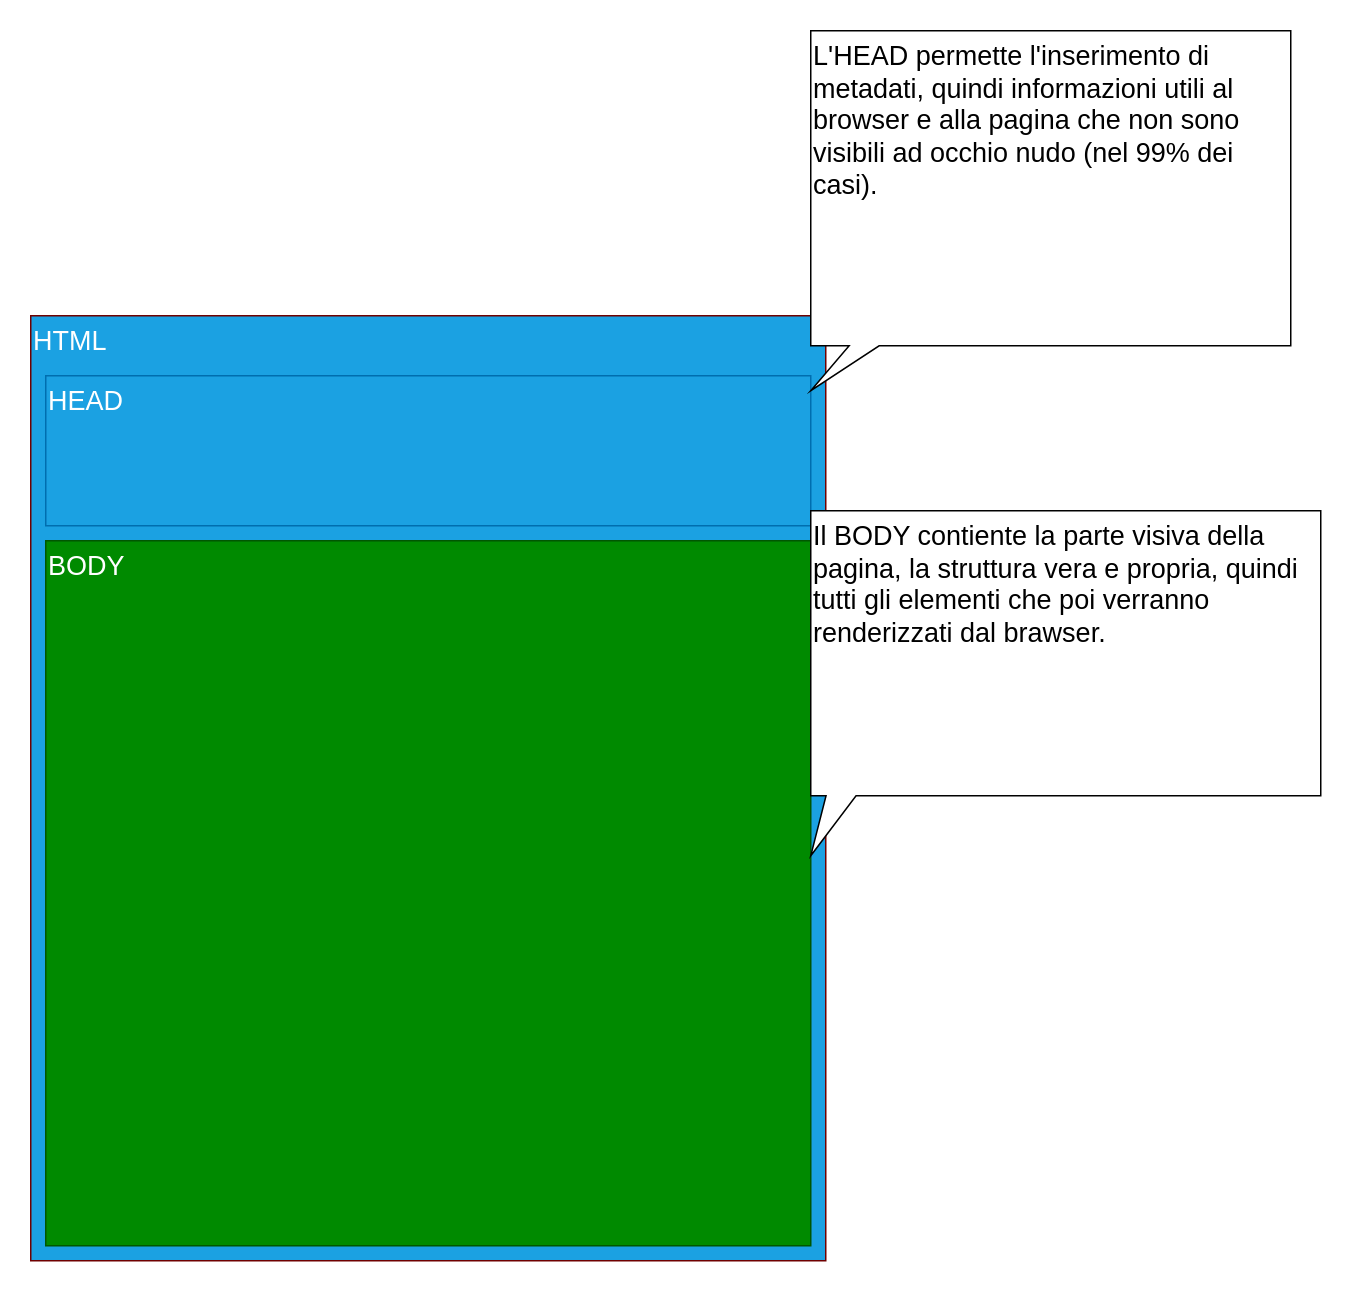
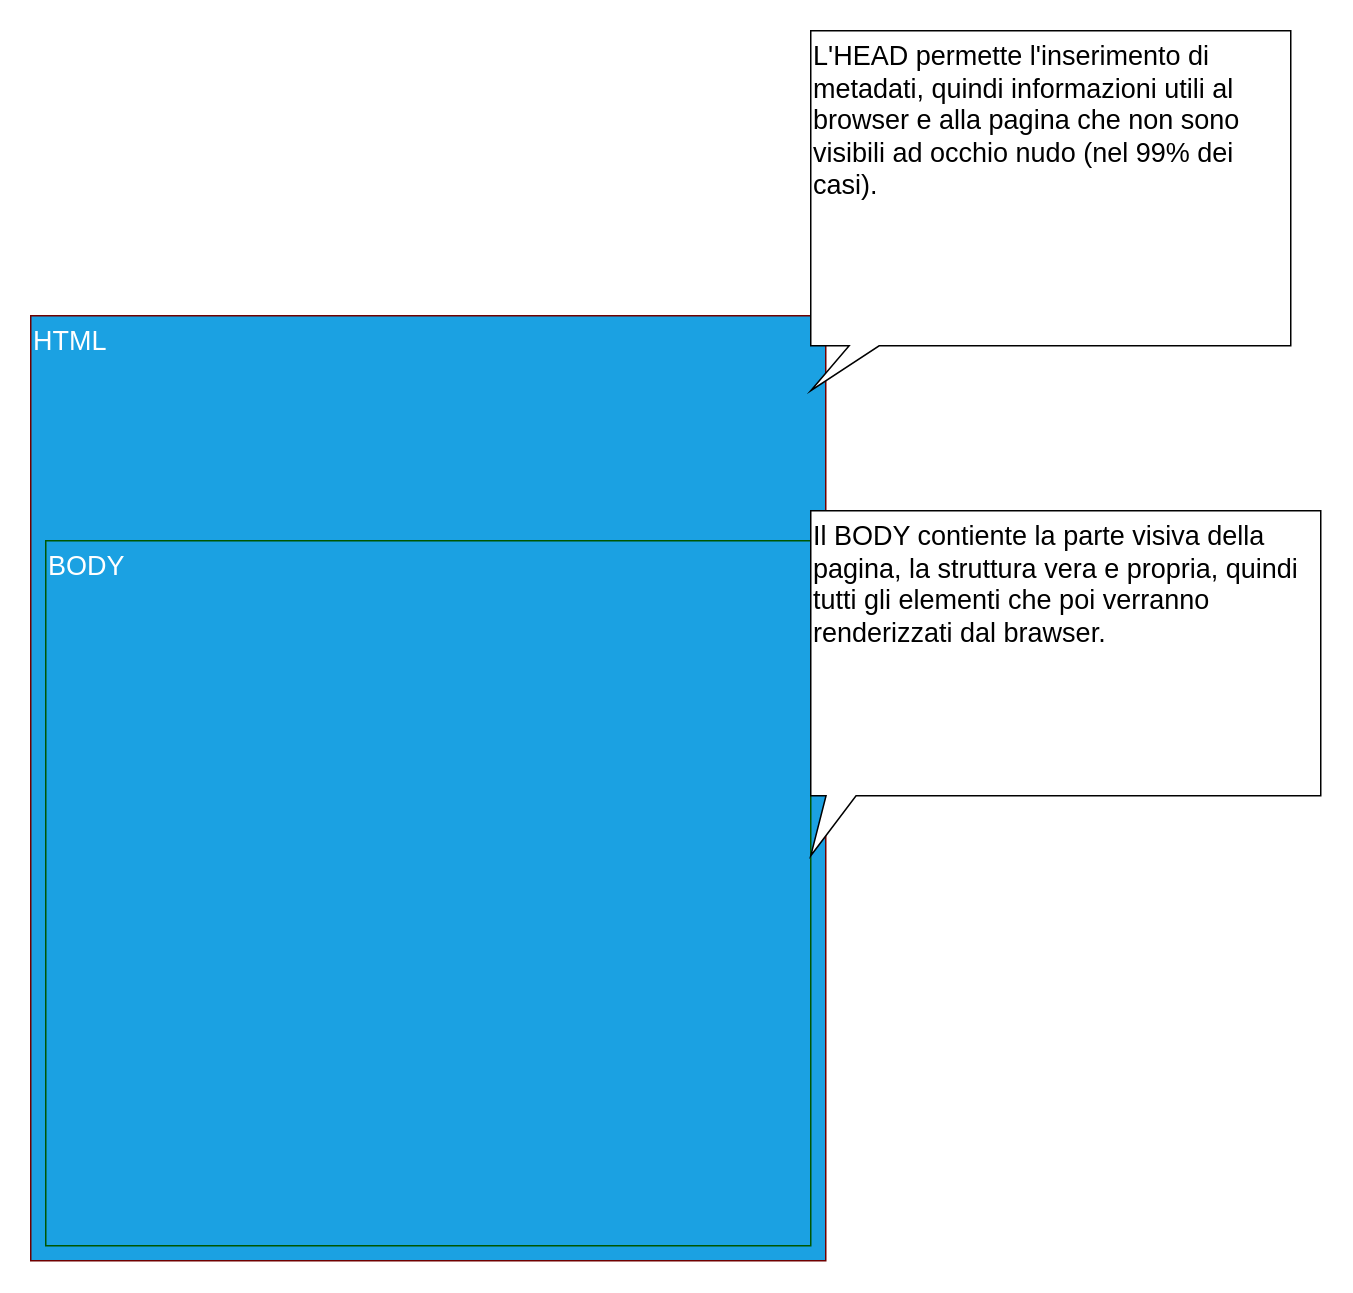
node "HEAD": removed
node "BODY": fillcolor #008a00 -> #1ba1e2
